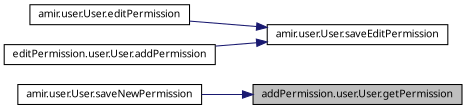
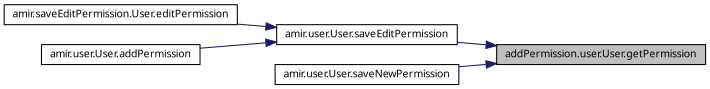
node "amir.user.User.editPermission": label "amir.user.User.editPermission" -> "amir.saveEditPermission.User.editPermission"
edge "amir.user.User.saveEditPermission" -> "addPermission.user.User.getPermission": added
node "editPermission.user.User.addPermission": label "editPermission.user.User.addPermission" -> "amir.user.User.addPermission"
